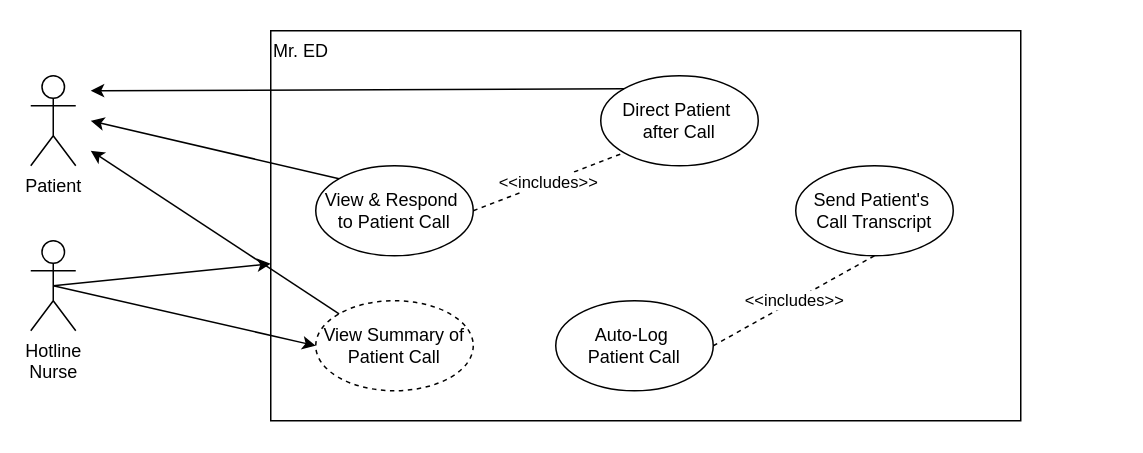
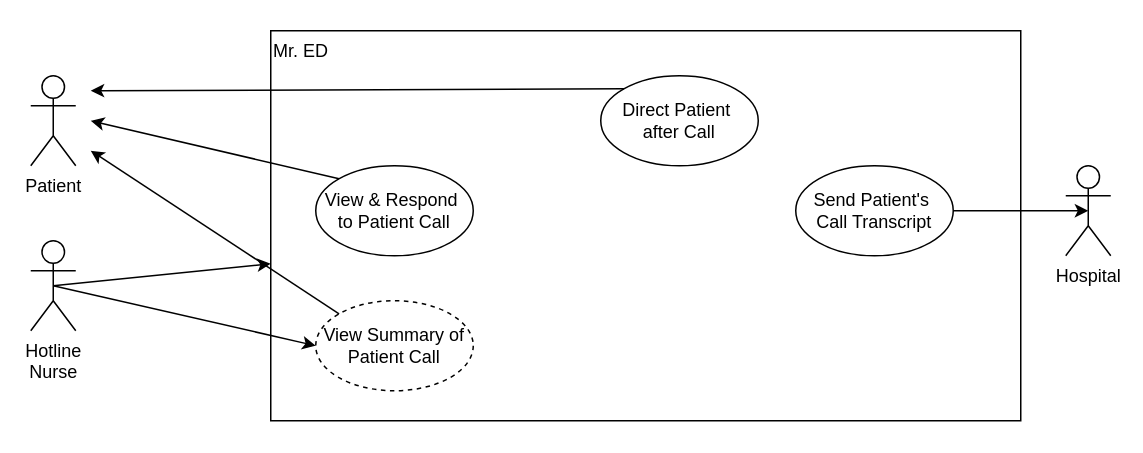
edge "Direct Patient after Call" -- "View & Respond to Patient Call": removed, label "<<includes>>"
edge "Send Patient's Call Transcript" -> "Hospital": added
node "Hospital": added
edge "Send Patient's Call Transcript" -- "Auto-Log Patient Call": removed, label "<<includes>>"
node "Auto-Log Patient Call": removed
